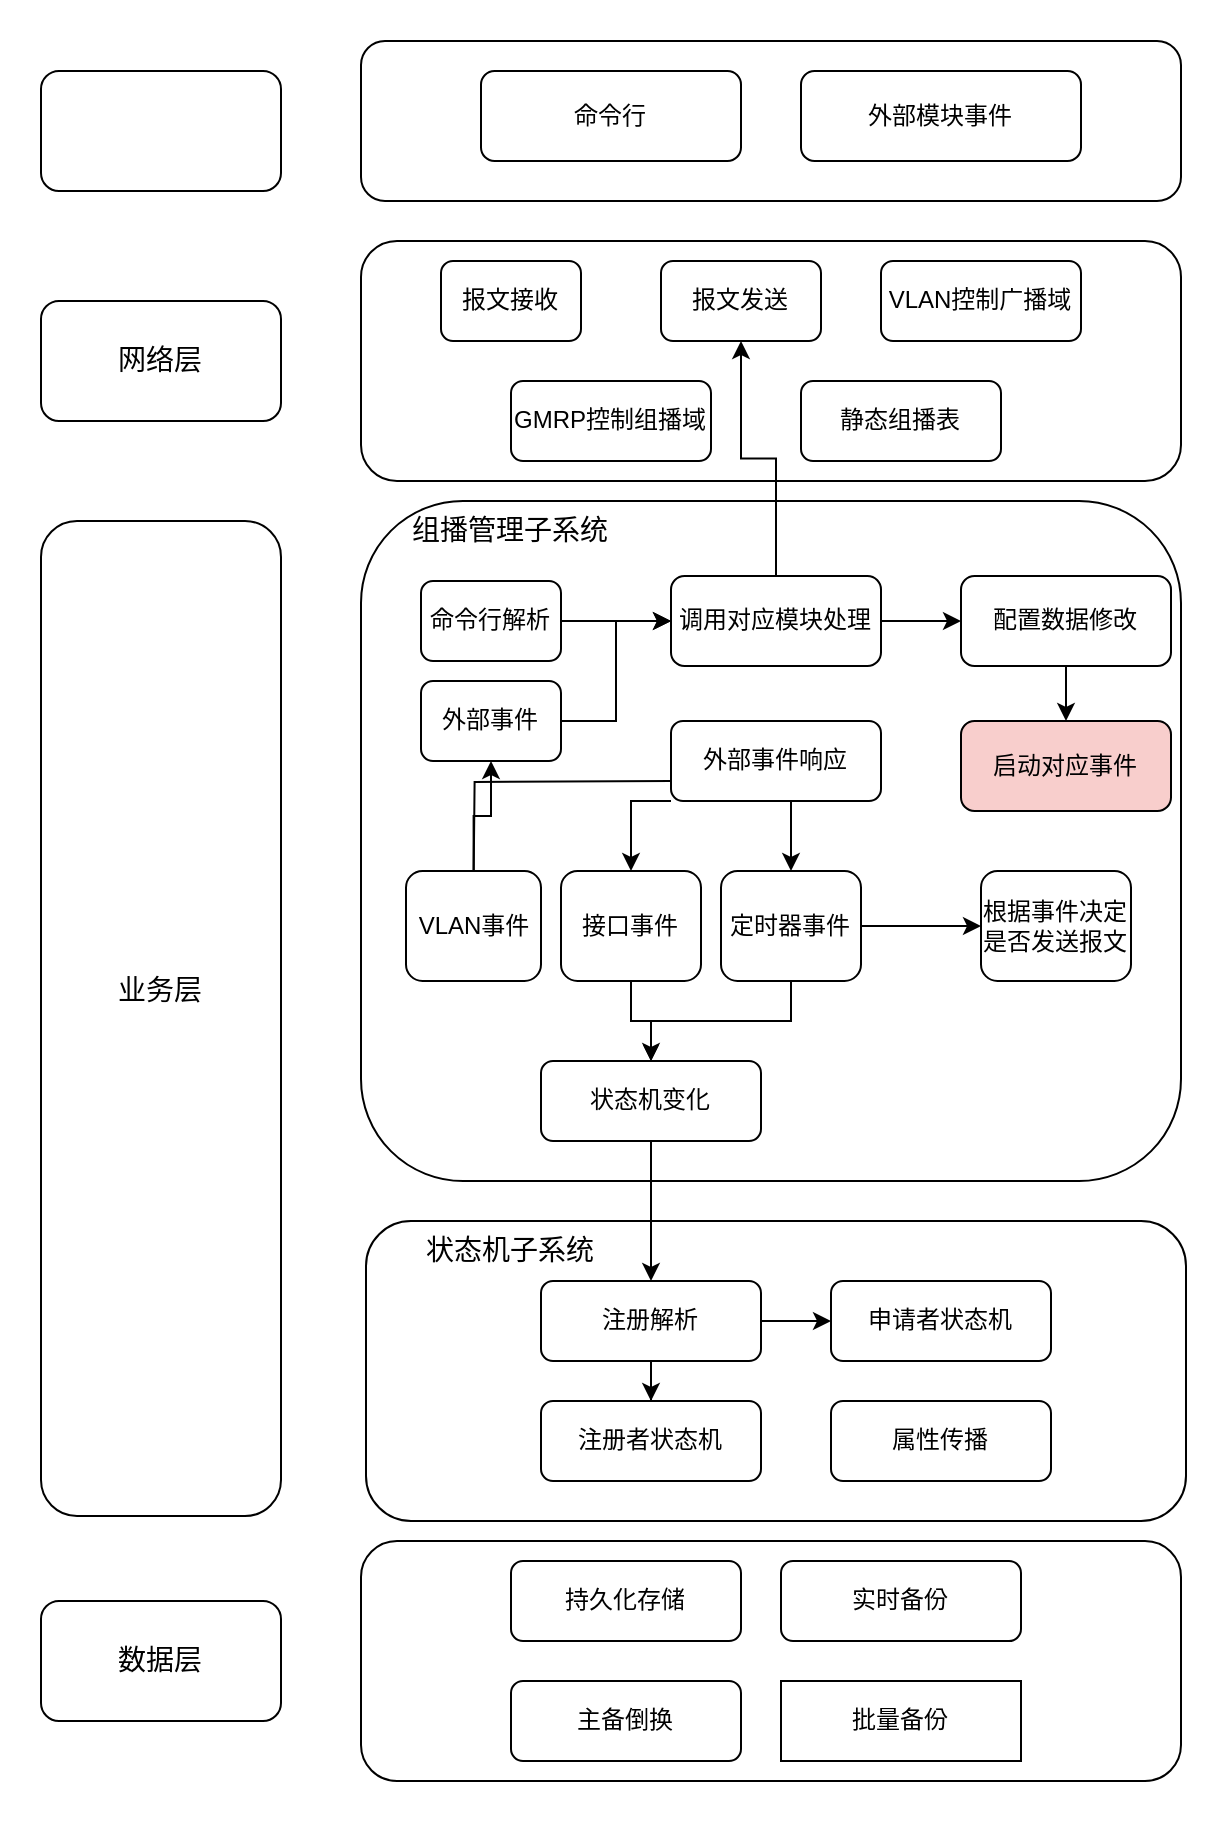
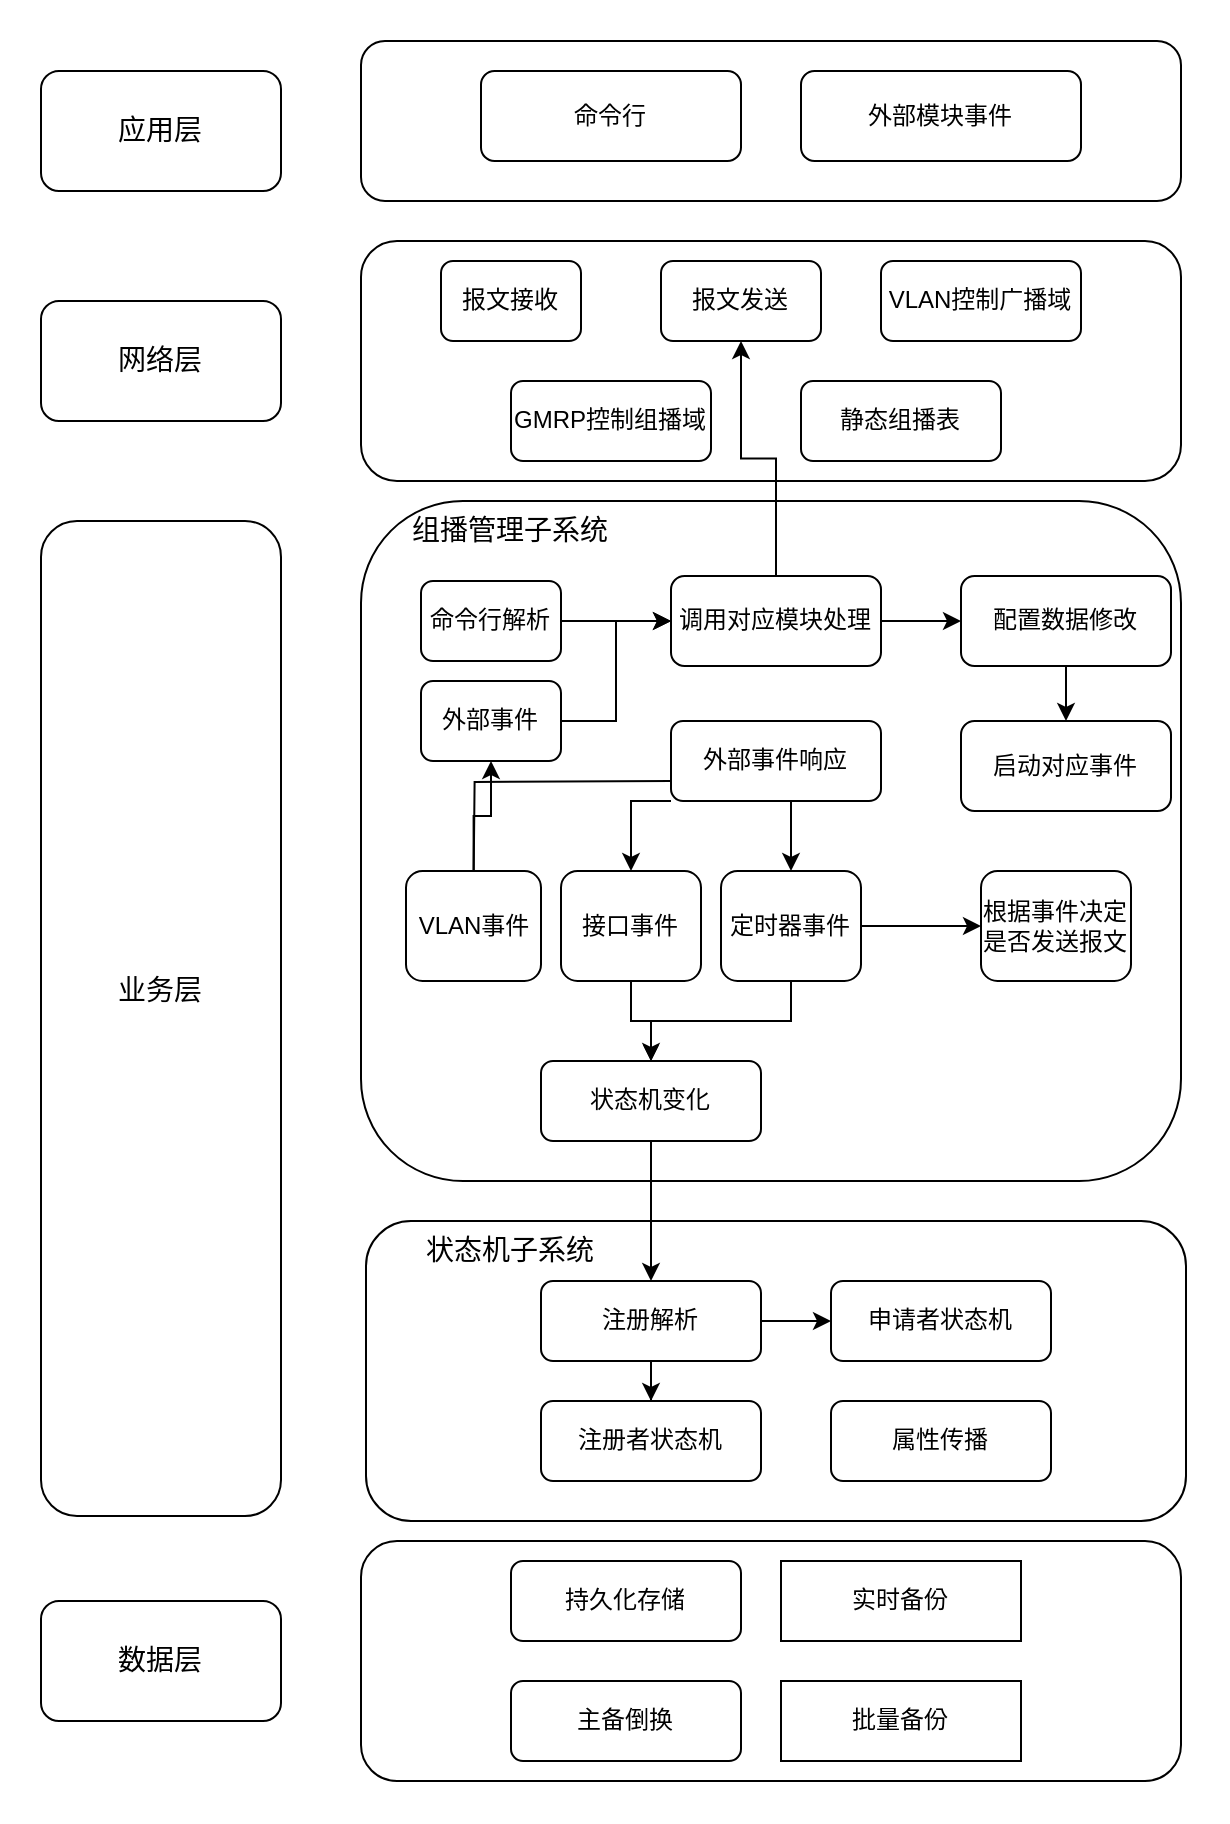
node "应用层": added
node "启动对应事件": fillcolor #f8cecc -> #ffffff
node "实时备份": shape rounded rectangle -> rectangle
